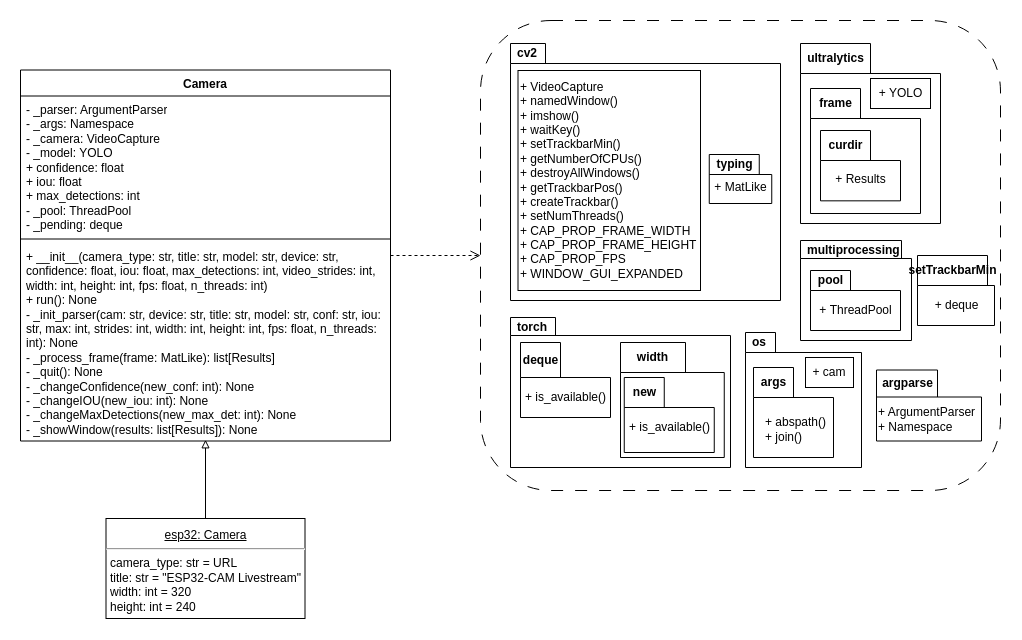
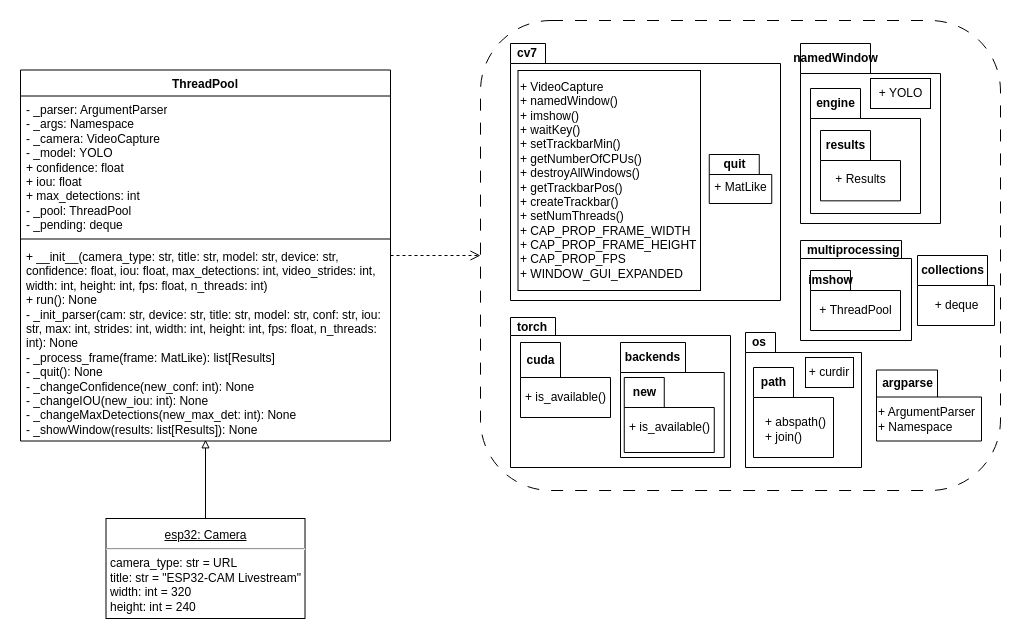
node "cv2": label "cv2" -> "cv7"
node "ultralytics": label "ultralytics" -> "namedWindow"
node "Camera": label "Camera" -> "ThreadPool"
node "frame": label "frame" -> "engine"
node "curdir": label "curdir" -> "results"
node "typing": label "typing" -> "quit"
node "setTrackbarMin": label "setTrackbarMin" -> "collections"
node "pool": label "pool" -> "imshow"
node "width": label "width" -> "backends"
node "deque": label "deque" -> "cuda"
node "+ cam": label "+ cam" -> "+ curdir"
node "args": label "args" -> "path"
